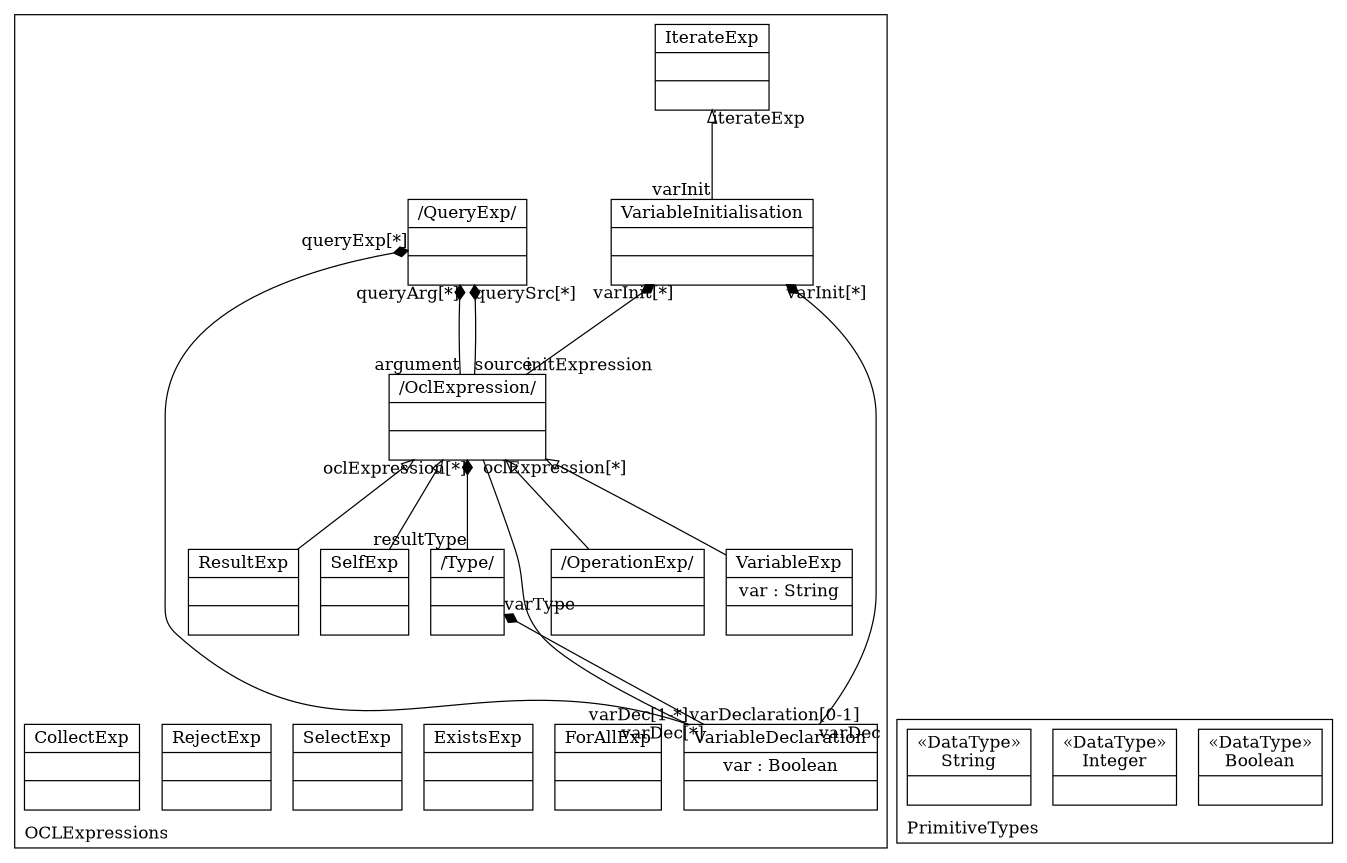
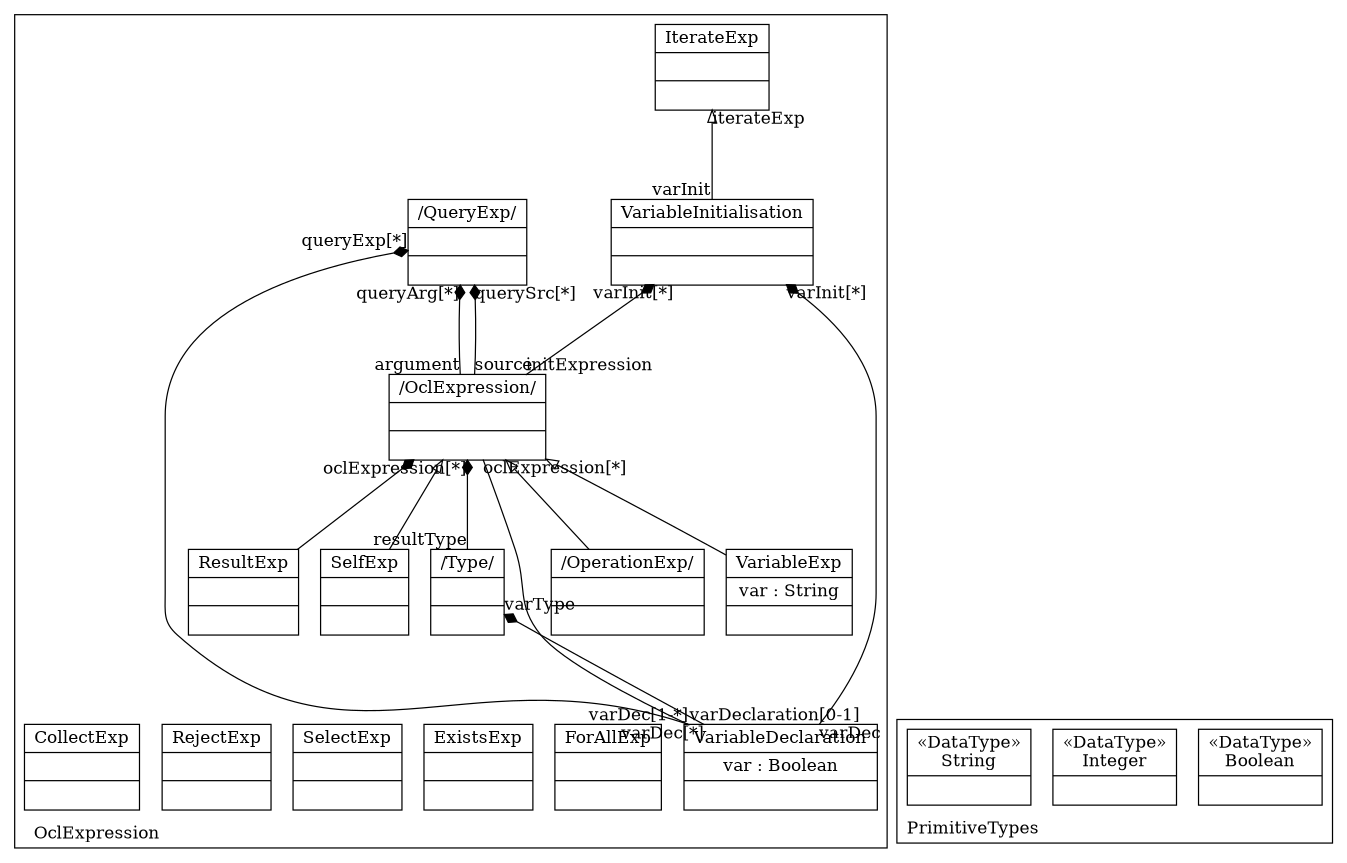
edge "ResultExp" -> "/OclExpression/": arrowhead onormal -> diamond
cluster "OCLExpressions": label "OCLExpressions" -> "OclExpression"
